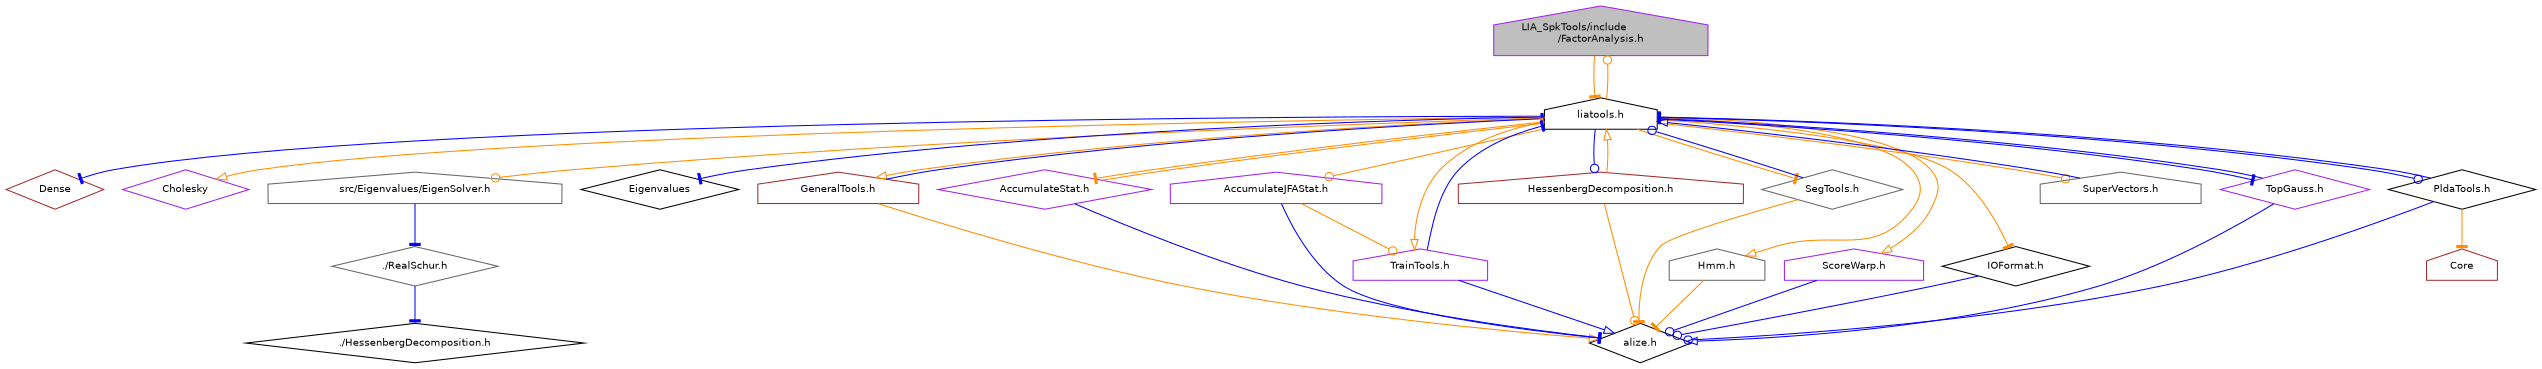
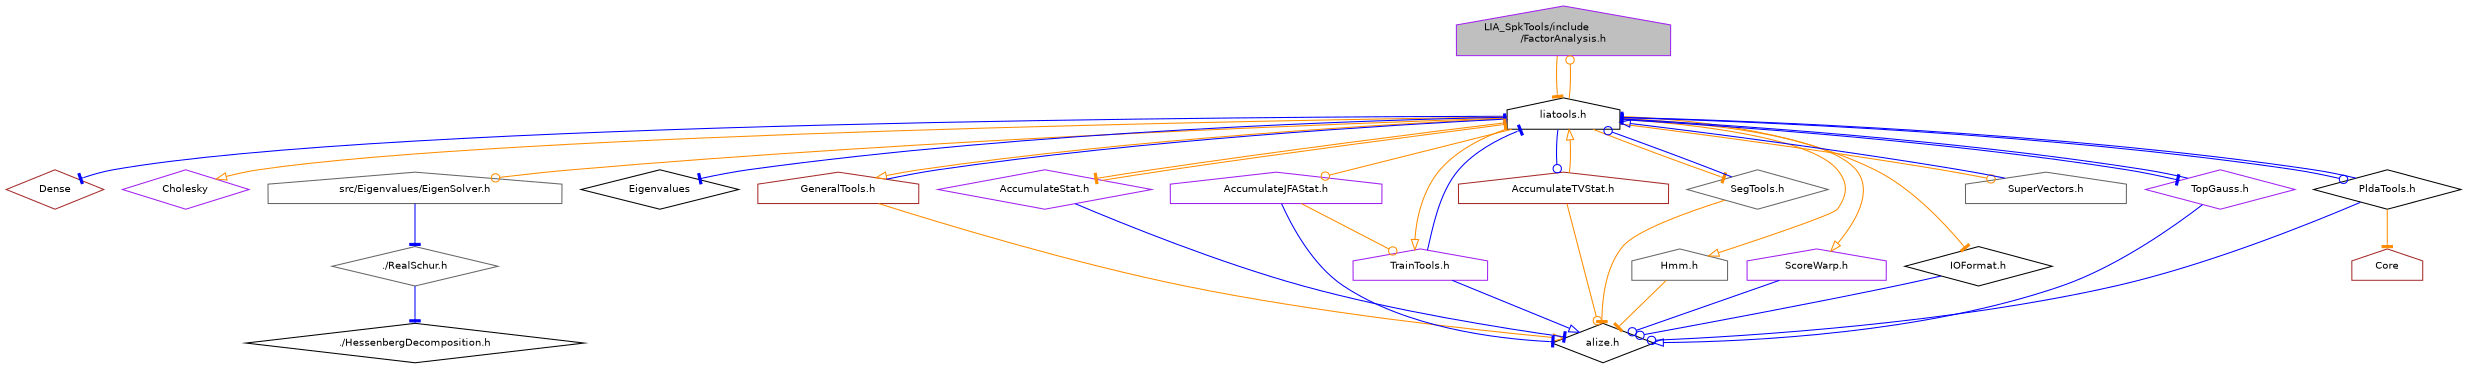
node "HessenbergDecomposition.h": label "HessenbergDecomposition.h" -> "AccumulateTVStat.h"
